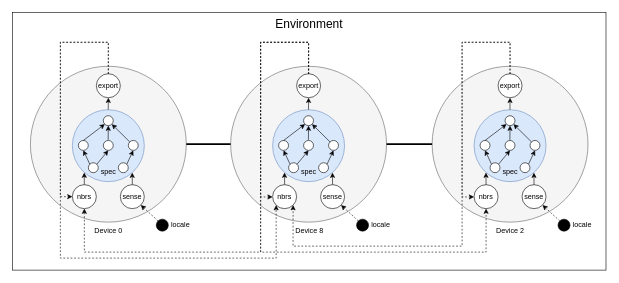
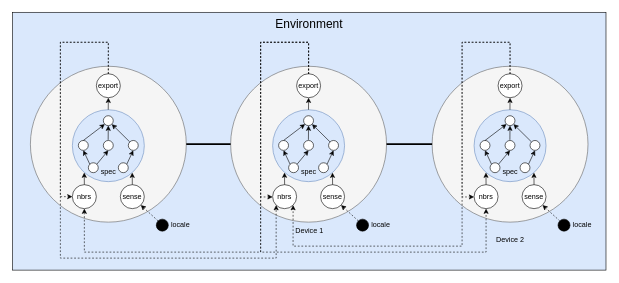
node "Environment": fillcolor #ffffff -> #dae8fc
node "Device 0": removed
node "Device 8": label "Device 8" -> "Device 1"
node "Device 2": moved (510, 231) -> (510, 240)
